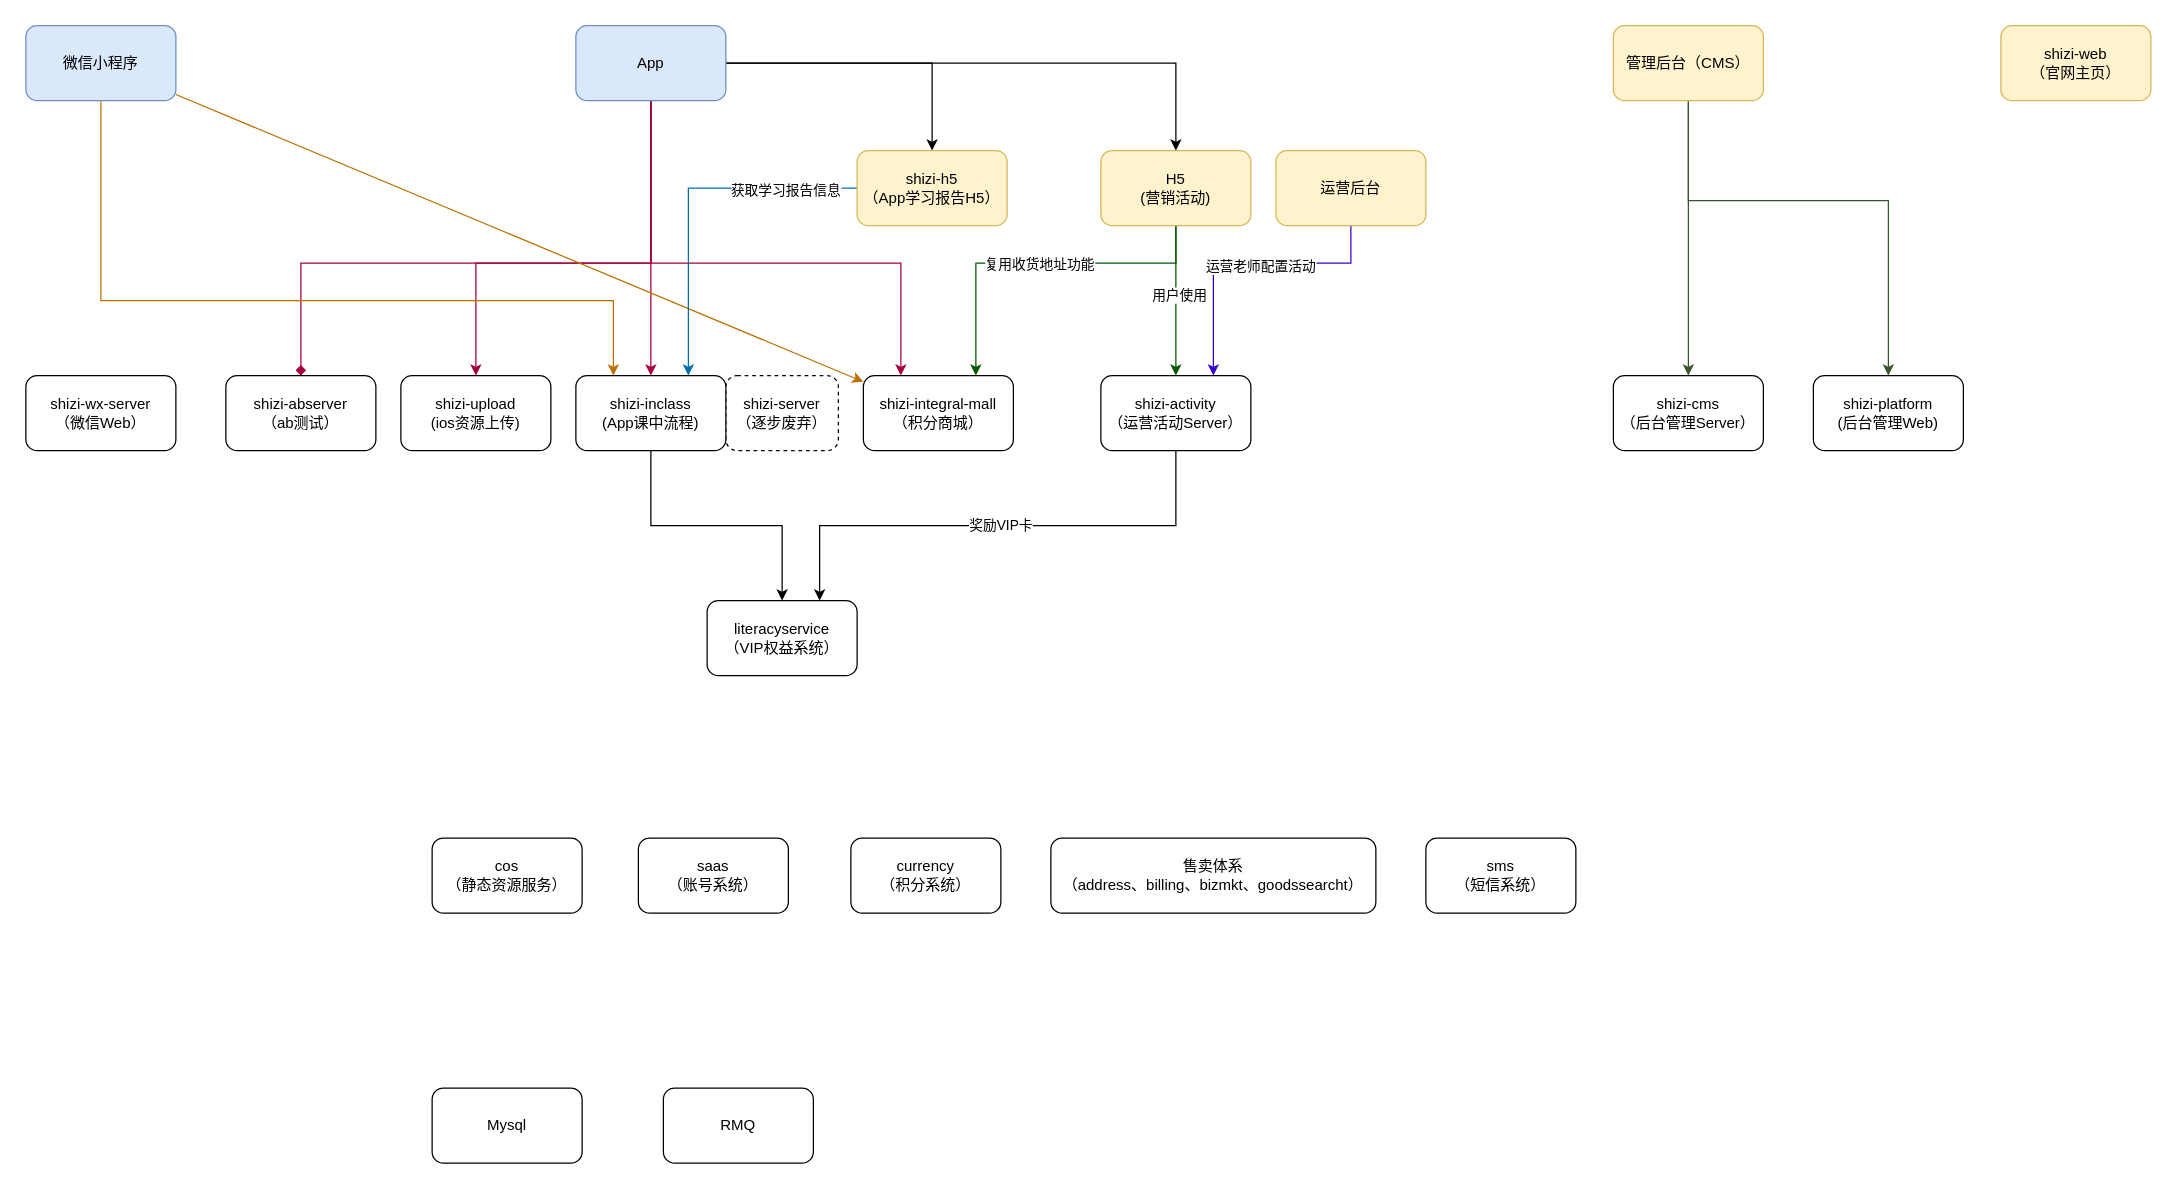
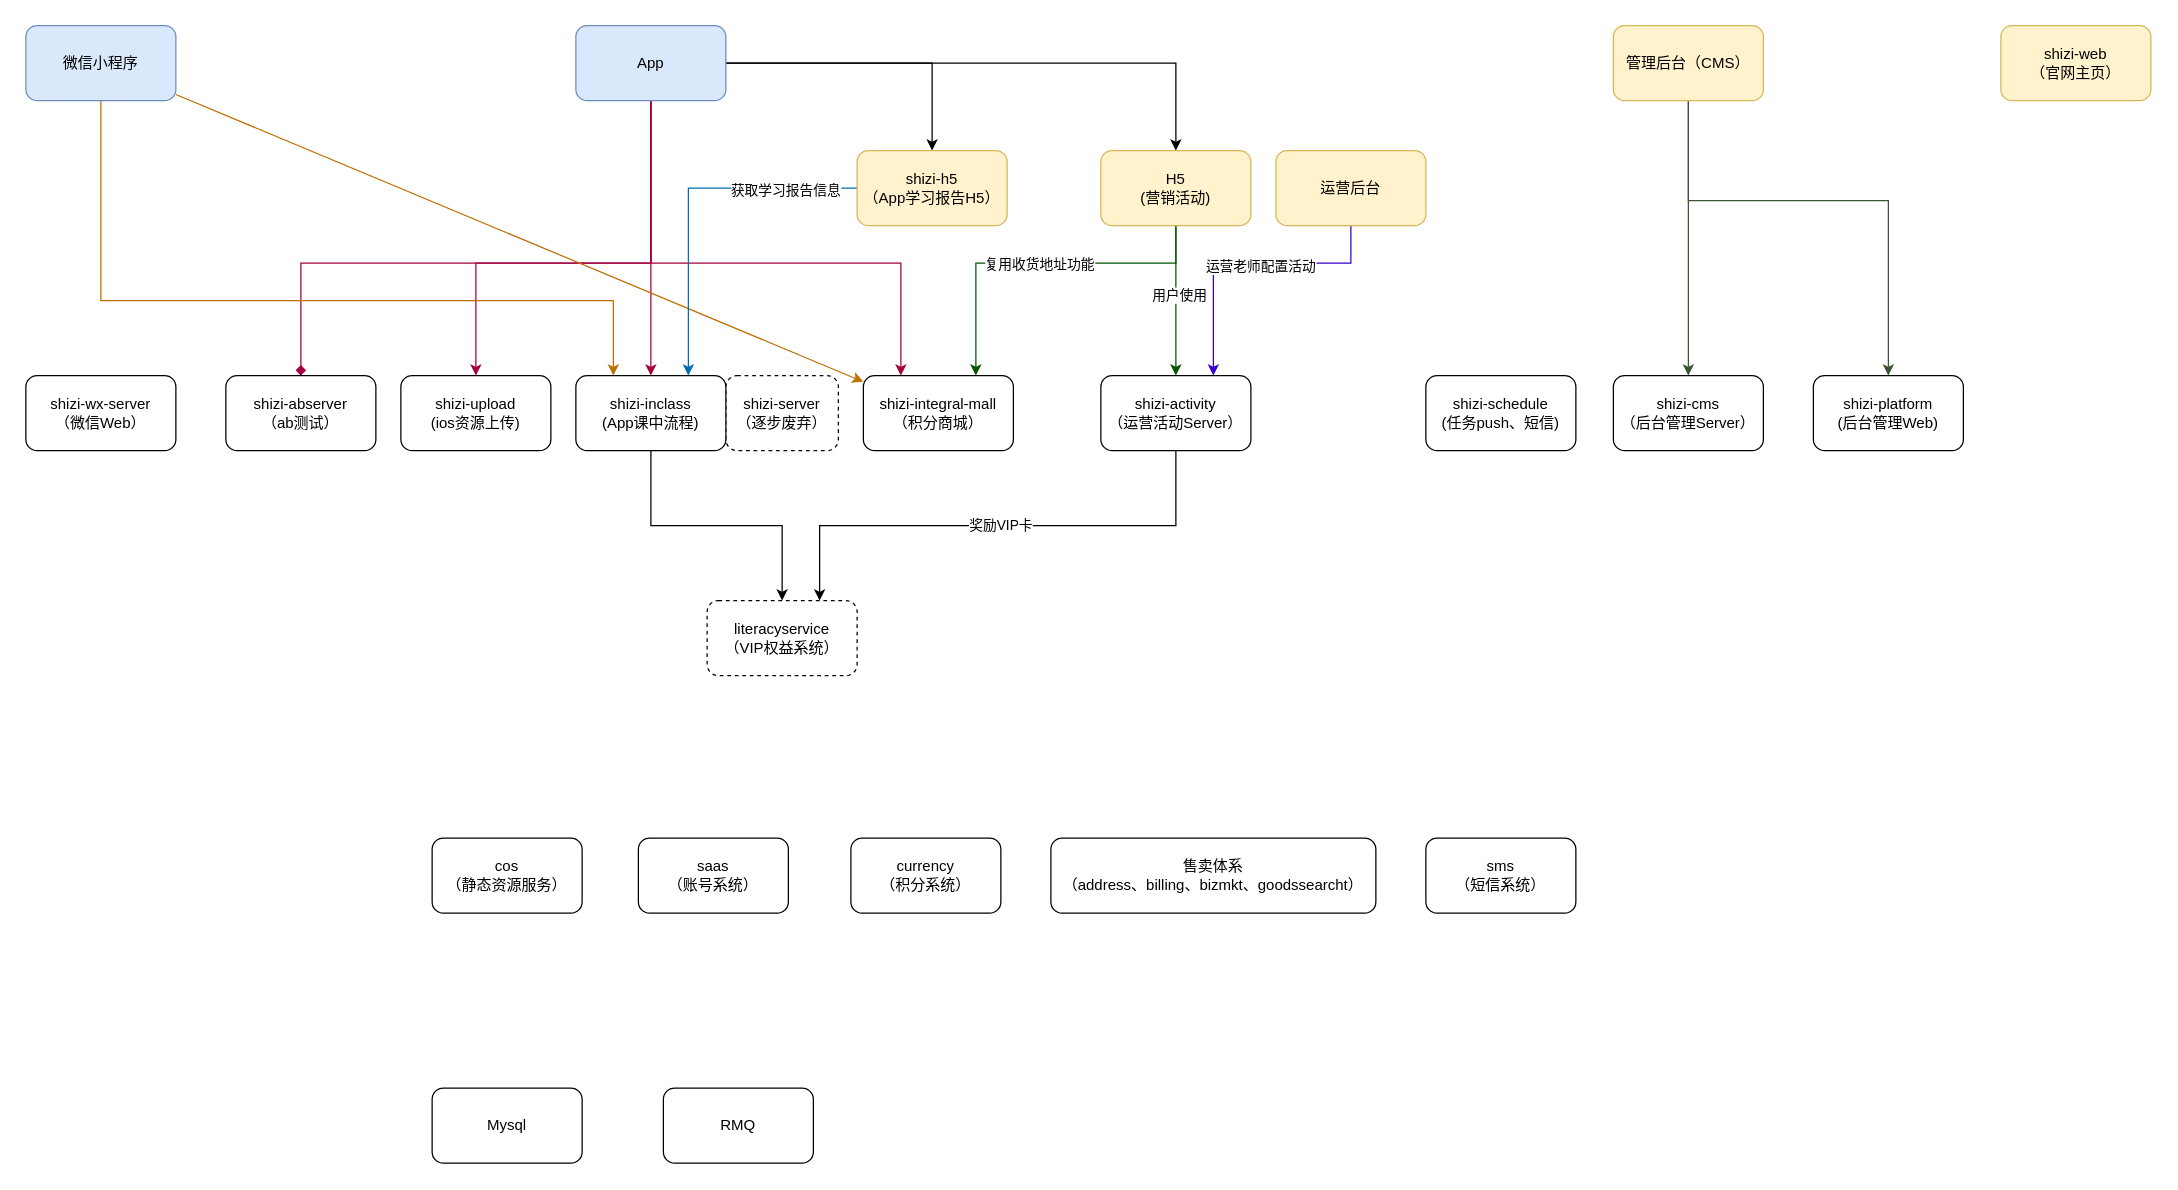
node "shizi-schedule (任务push、短信)": added
node "literacyservice （VIP权益系统）": style solid -> dashed
